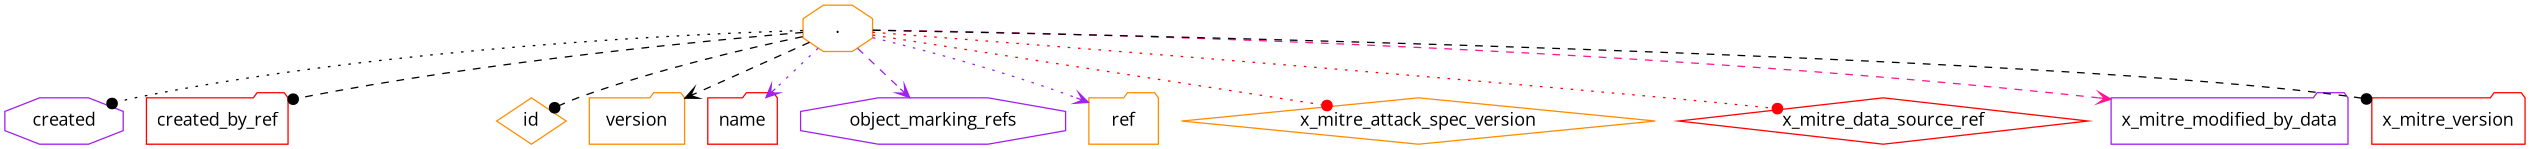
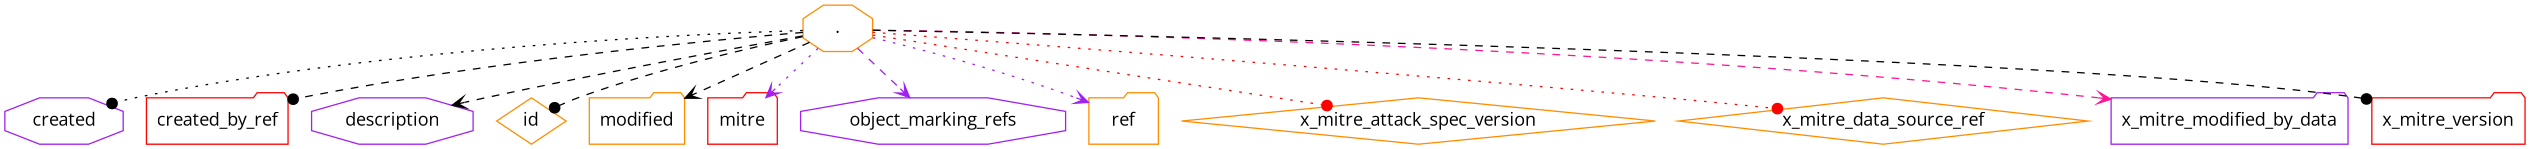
node "description": added
node "version": label "version" -> "modified"
node "name": label "name" -> "mitre"
node "x_mitre_data_source_ref": color red -> darkorange
